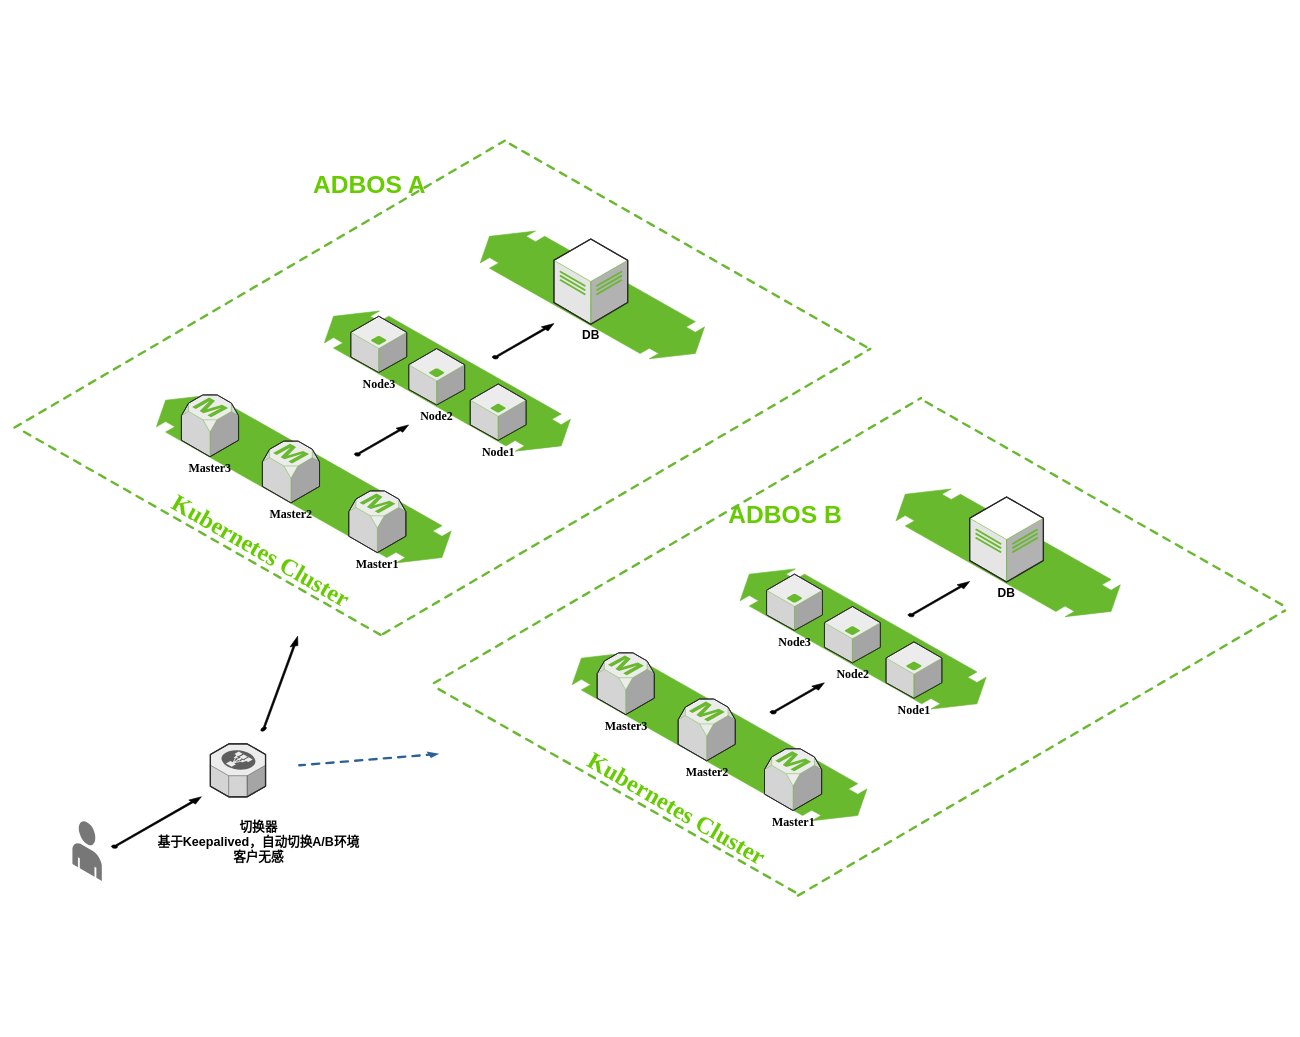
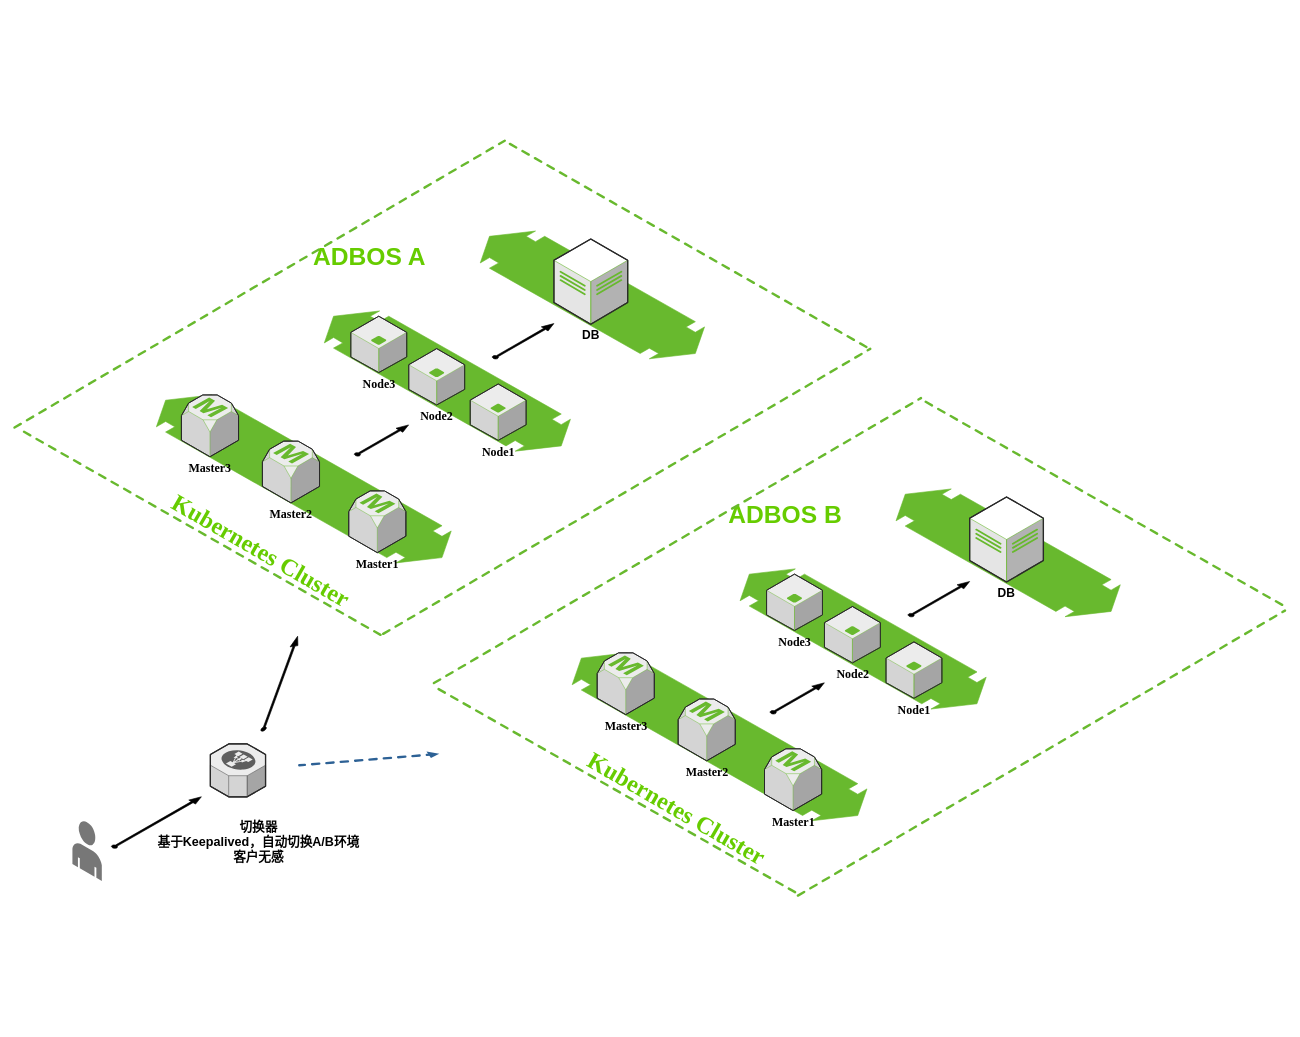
node "ADBOS A": moved (369, 185) -> (369, 257)
